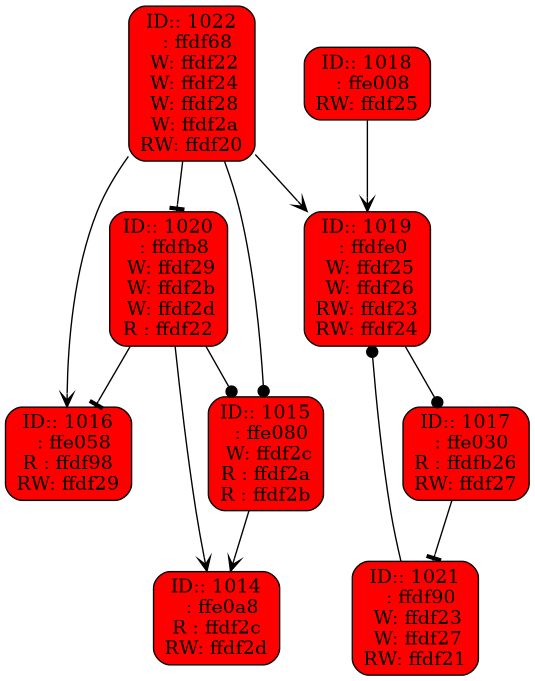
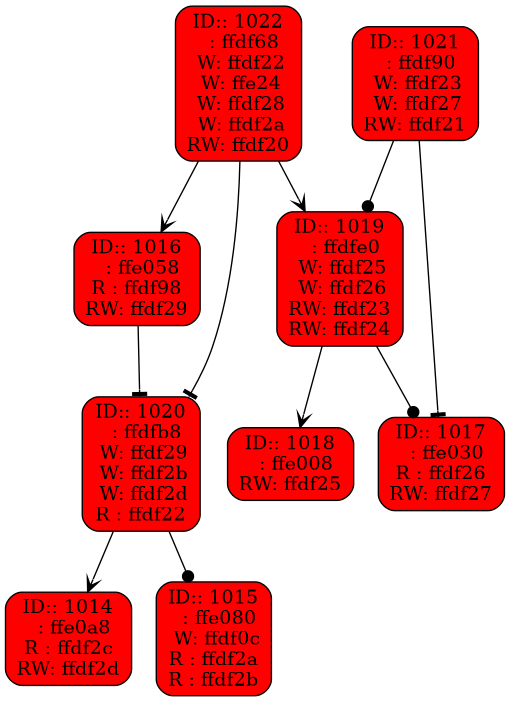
node "ID:: 1022": text "W: ffdf24" -> "W: ffe24"
edge "ID:: 1018" -> "ID:: 1019": reversed
edge "ID:: 1022" -> "ID:: 1015": removed
edge "ID:: 1020" -> "ID:: 1016": reversed
node "ID:: 1015": text "W: ffdf2c" -> "W: ffdf0c"
node "ID:: 1017": text "R : ffdfb26" -> "R : ffdf26"
edge "ID:: 1017" -> "ID:: 1021": reversed
edge "ID:: 1015" -> "ID:: 1014": removed
